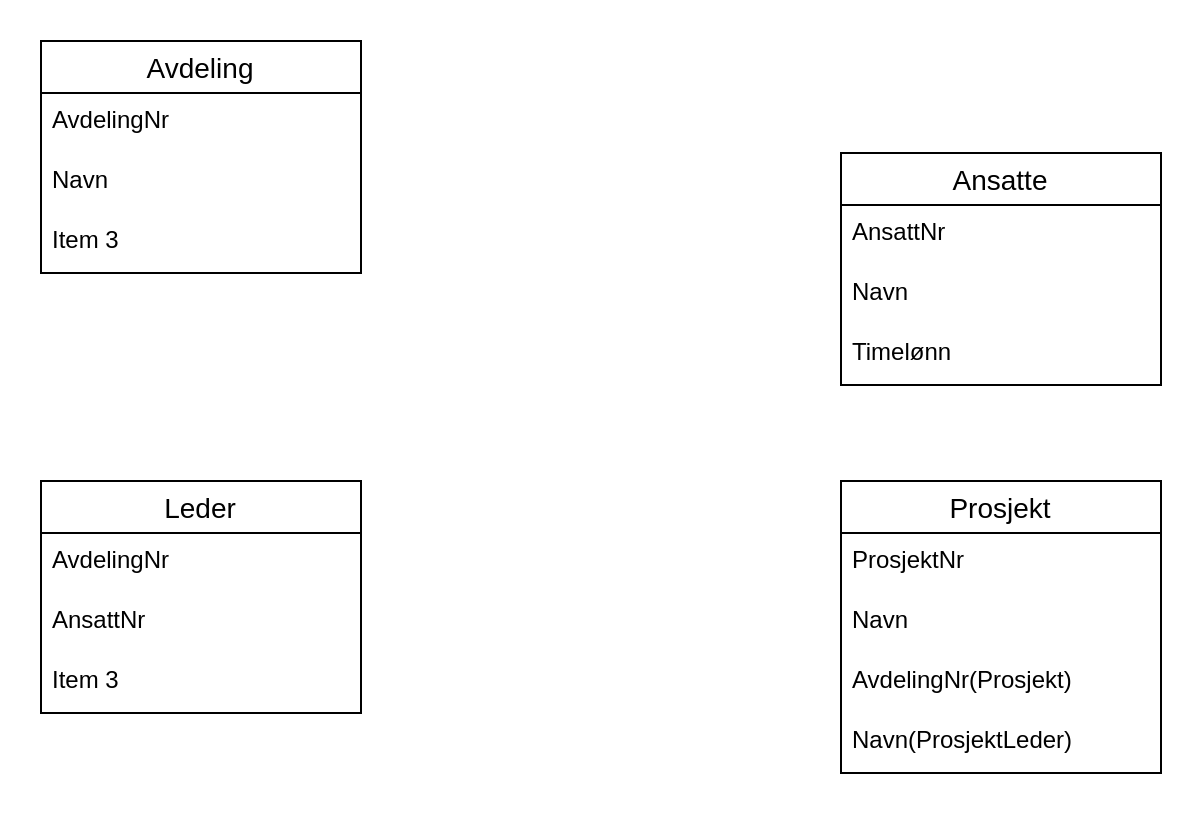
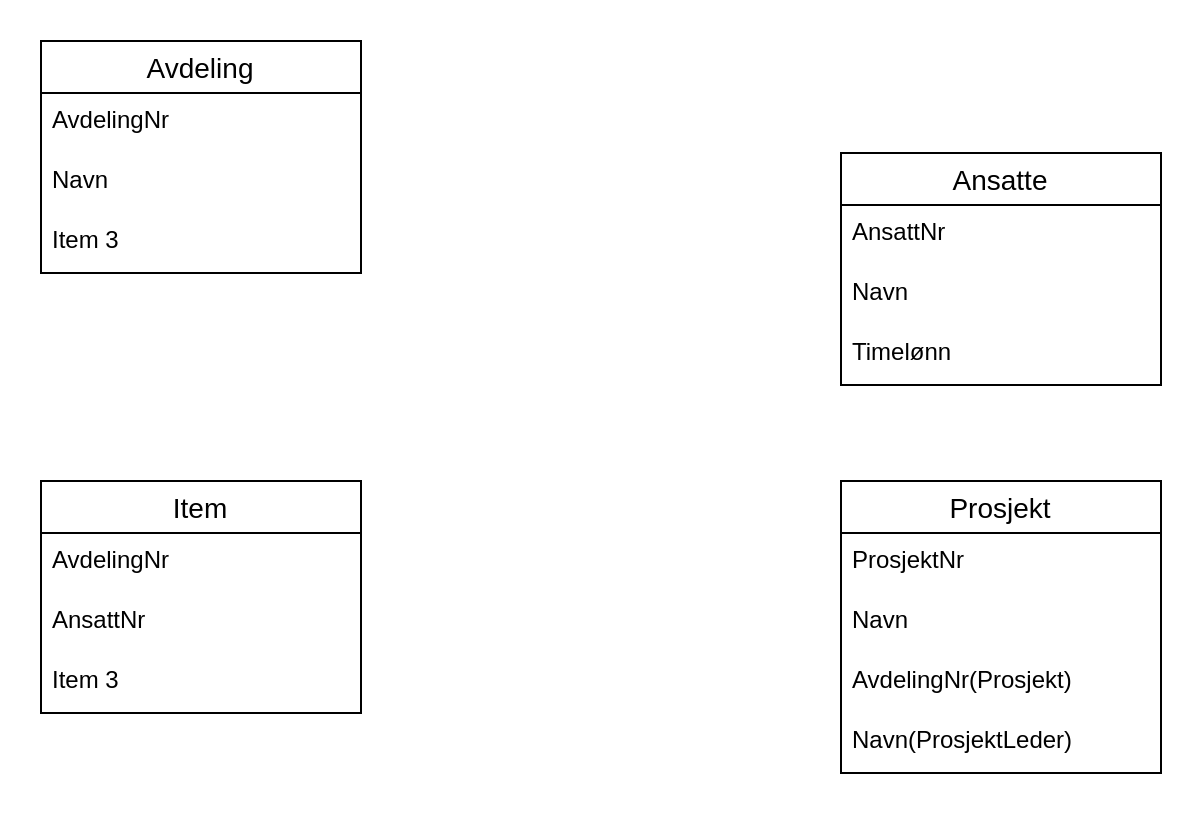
node "Leder": label "Leder" -> "Item"
